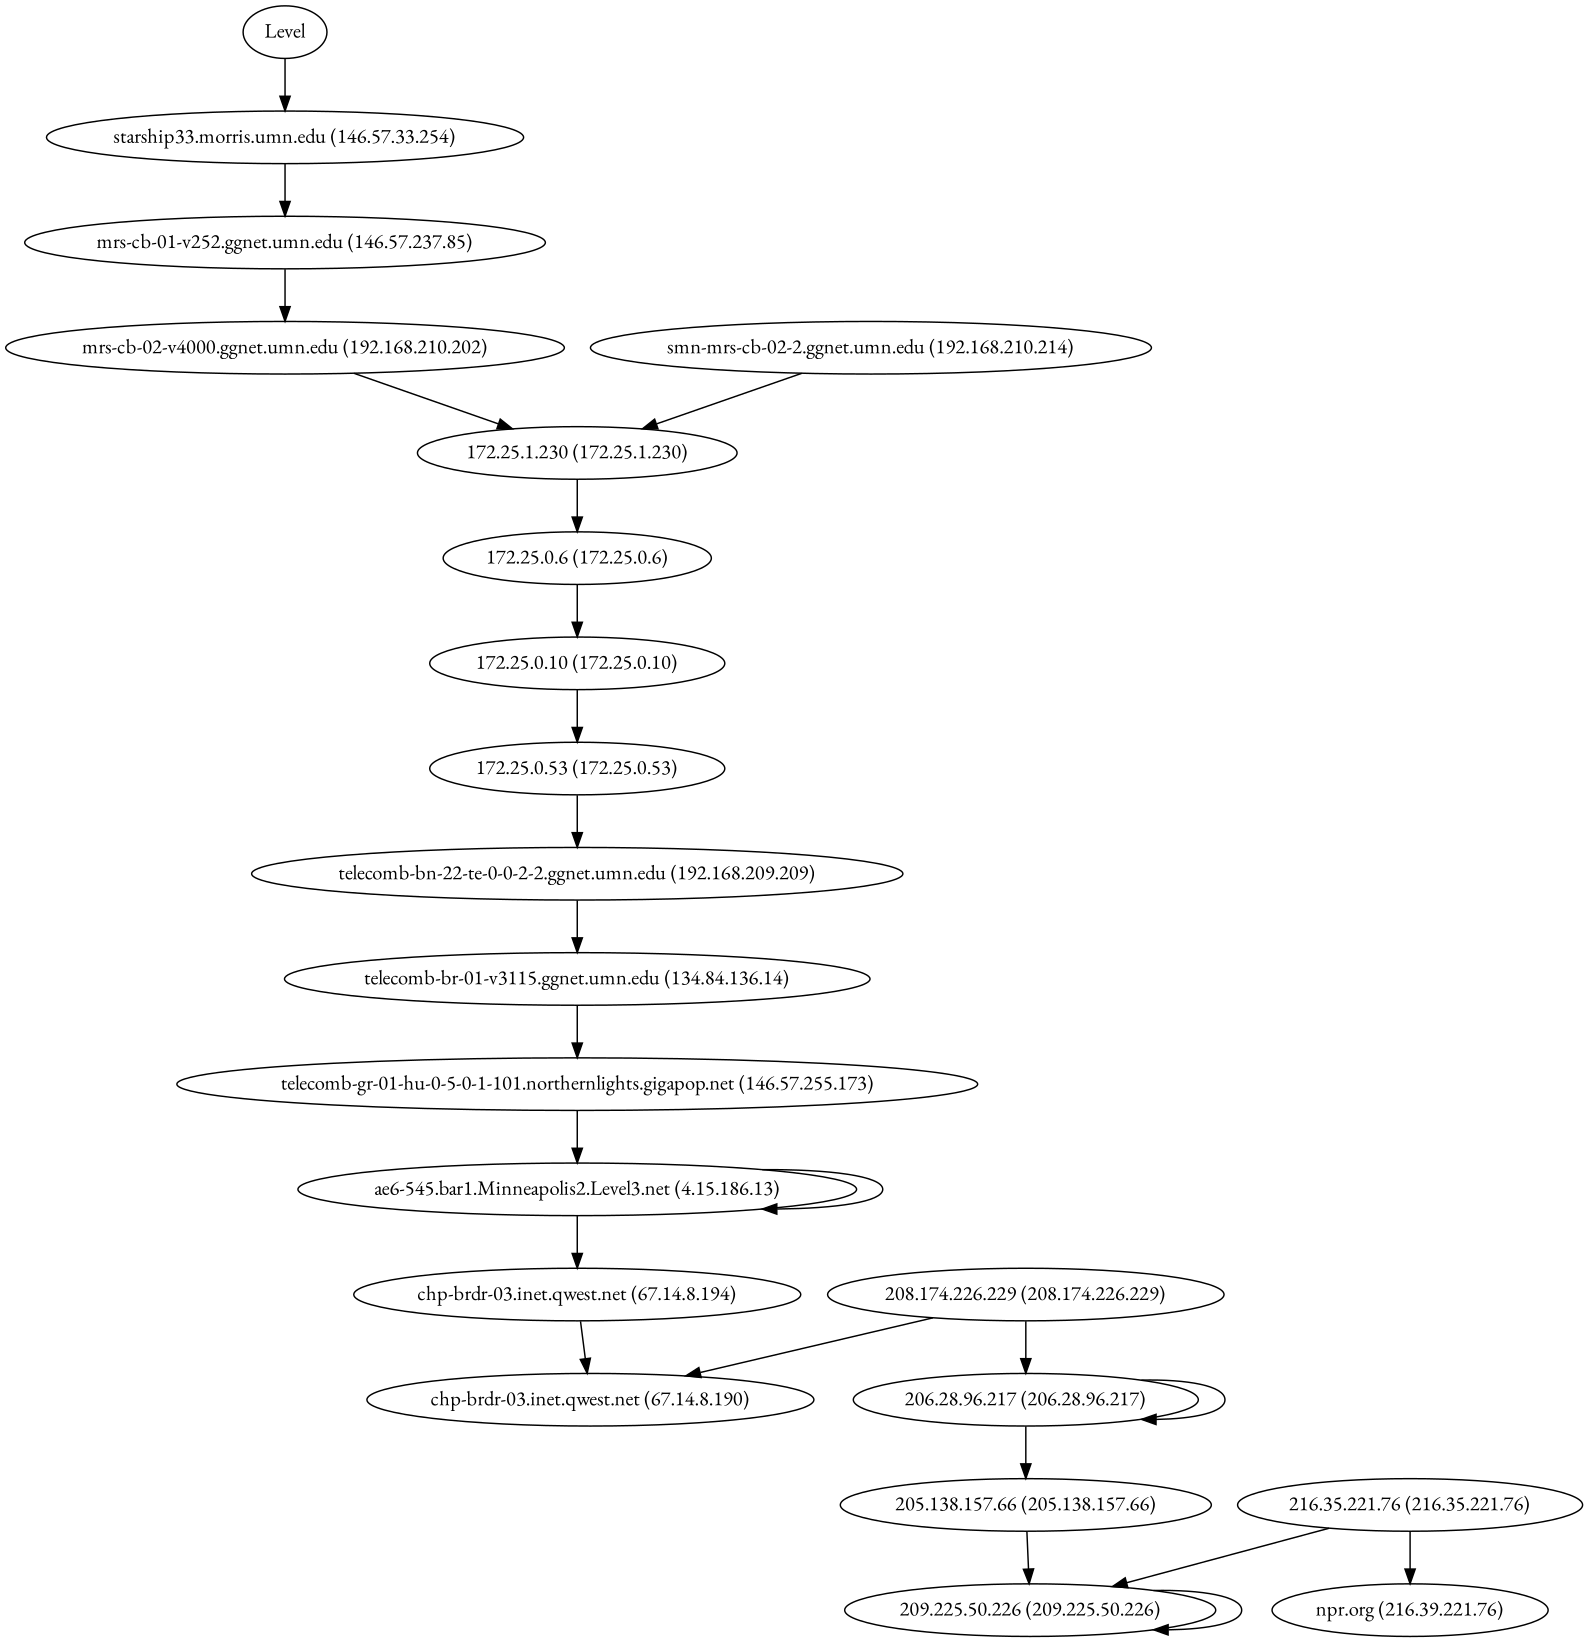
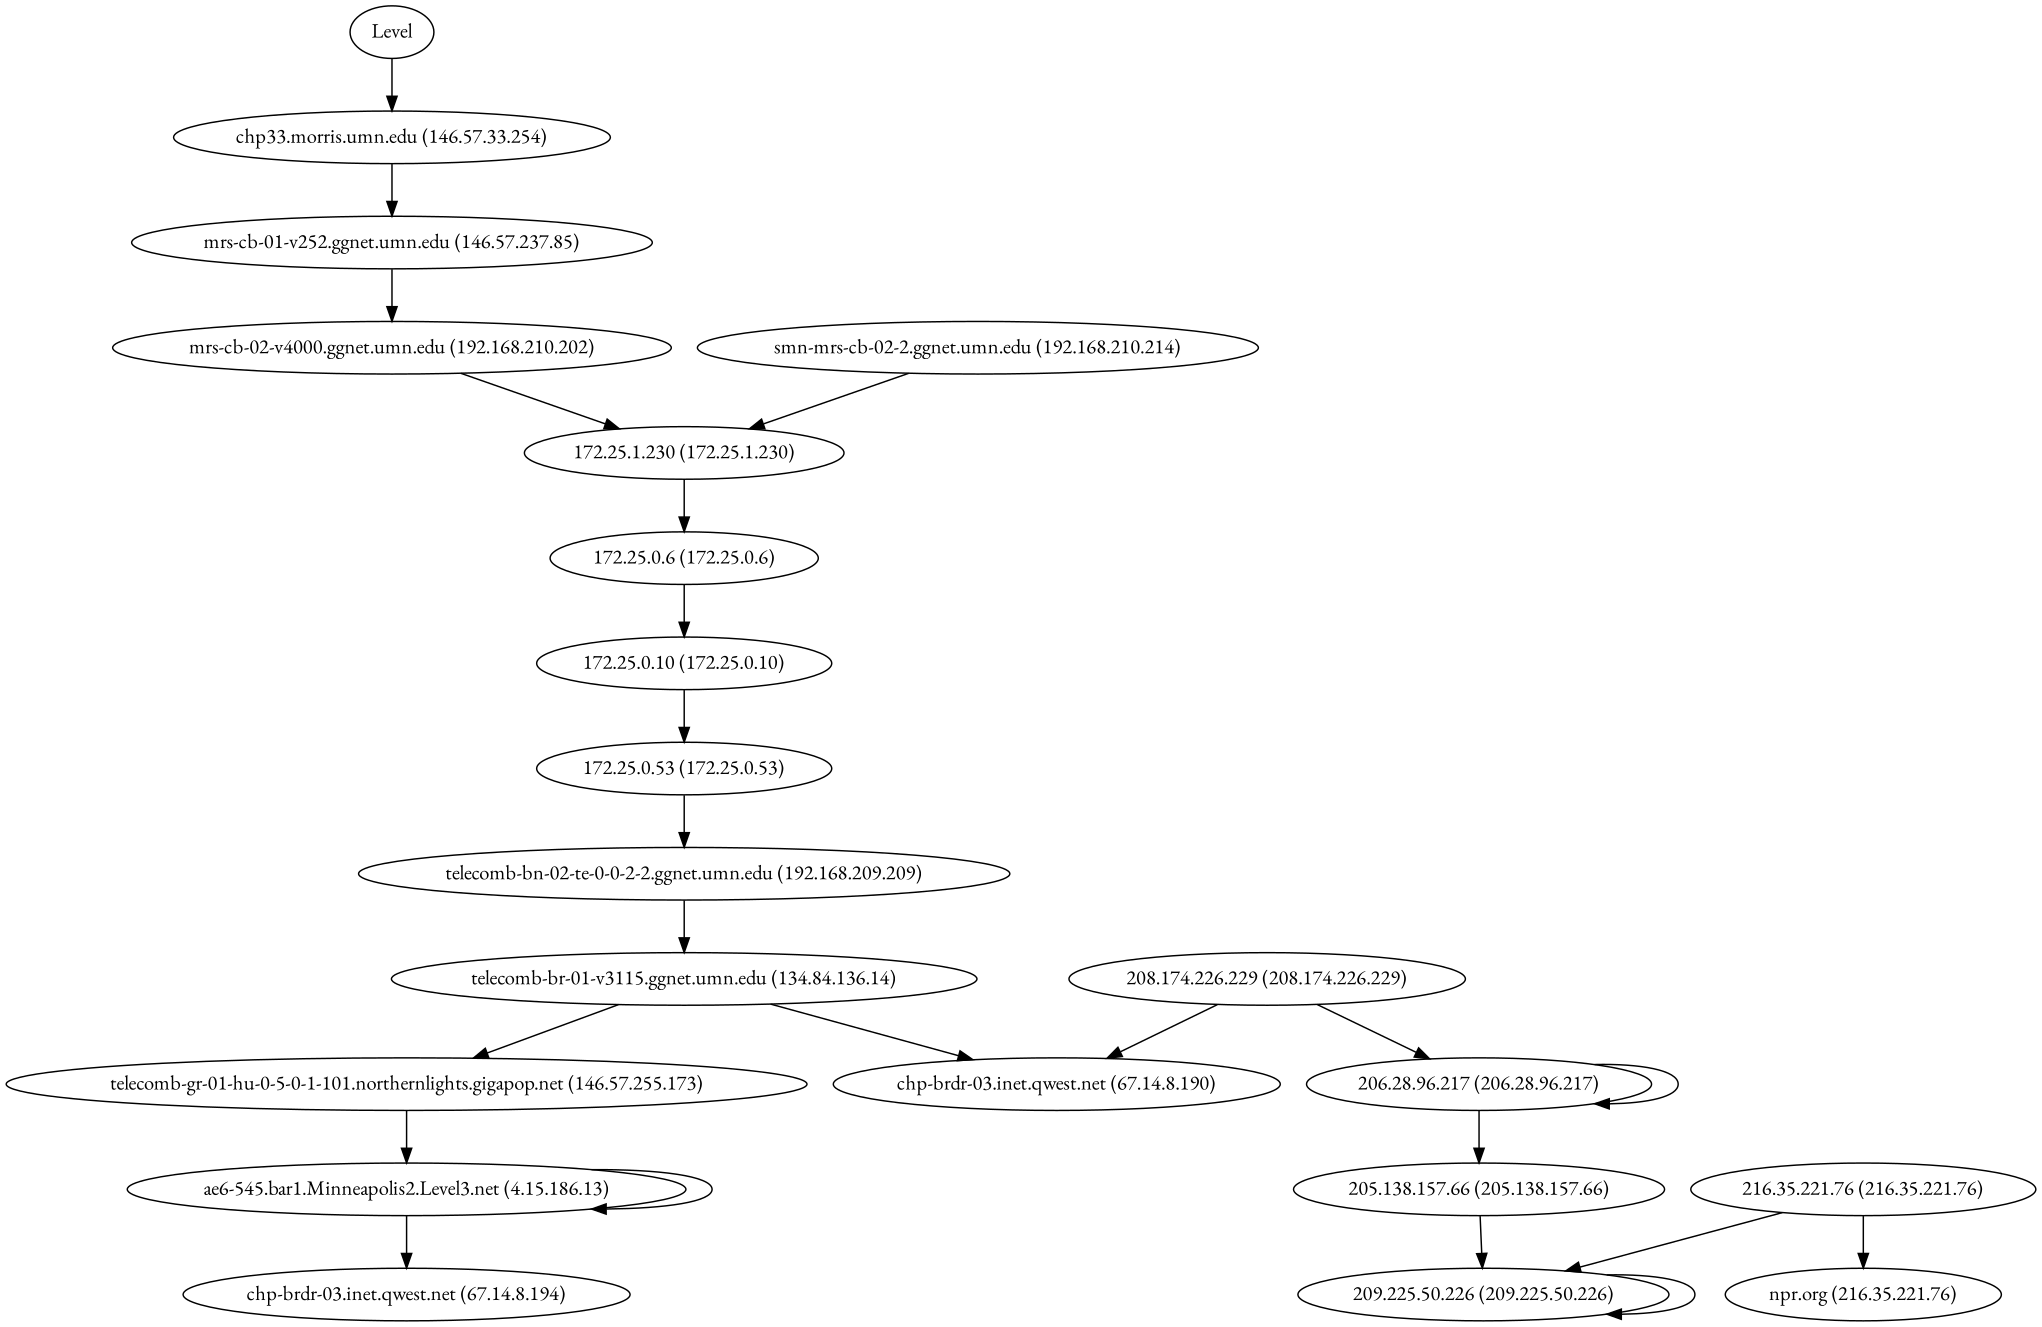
node "starship33.morris.umn.edu (146.57.33.254)": label "starship33.morris.umn.edu (146.57.33.254)" -> "chp33.morris.umn.edu (146.57.33.254)"
node "telecomb-bn-22-te-0-0-2-2.ggnet.umn.edu (192.168.209.209)": label "telecomb-bn-22-te-0-0-2-2.ggnet.umn.edu (192.168.209.209)" -> "telecomb-bn-02-te-0-0-2-2.ggnet.umn.edu (192.168.209.209)"
edge "chp-brdr-03.inet.qwest.net (67.14.8.194)" -> "chp-brdr-03.inet.qwest.net (67.14.8.190)": now "telecomb-br-01-v3115.ggnet.umn.edu (134.84.136.14)" -> "chp-brdr-03.inet.qwest.net (67.14.8.190)"
node "npr.org (216.39.221.76)": label "npr.org (216.39.221.76)" -> "npr.org (216.35.221.76)"
